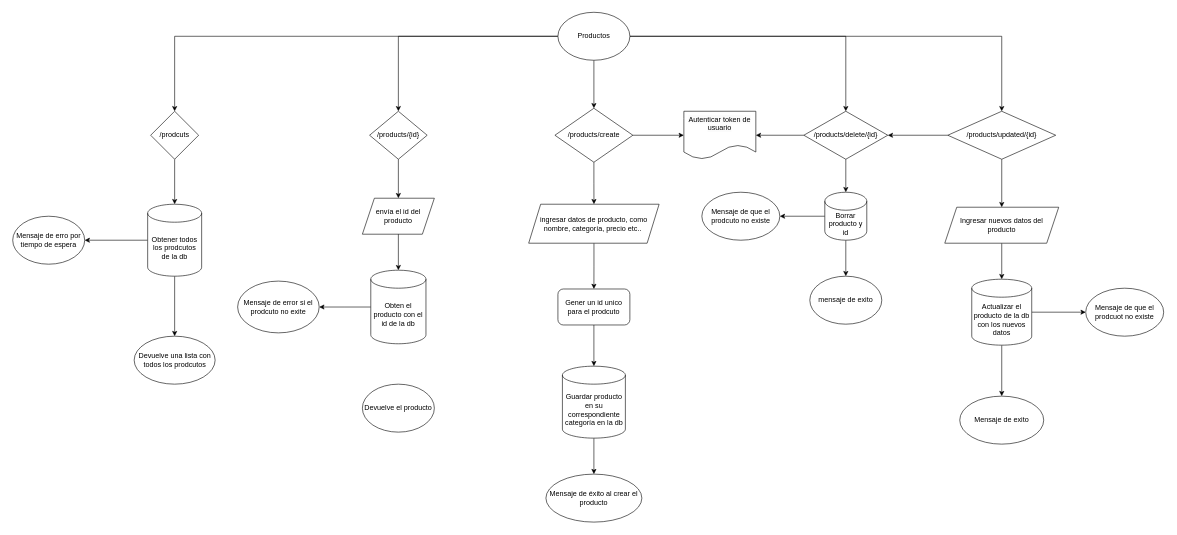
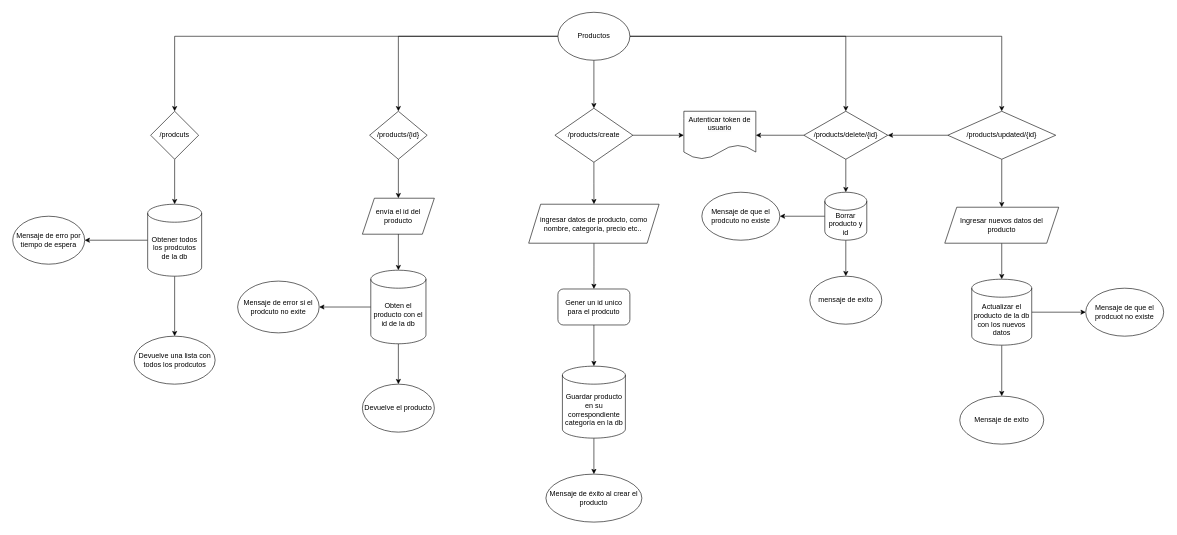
edge "Obten el producto con el id de la db" -> "Devuelve el producto": added
